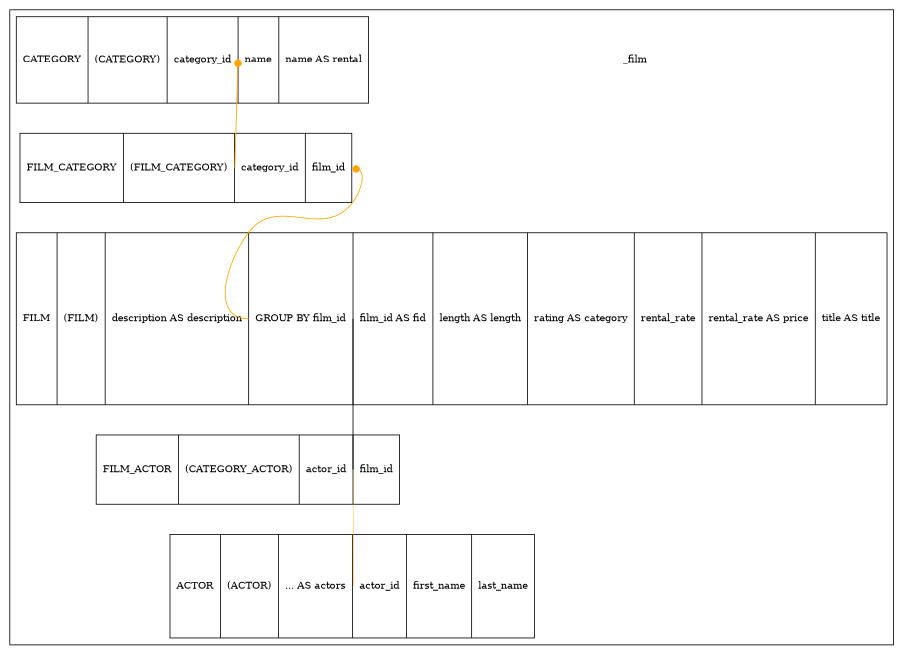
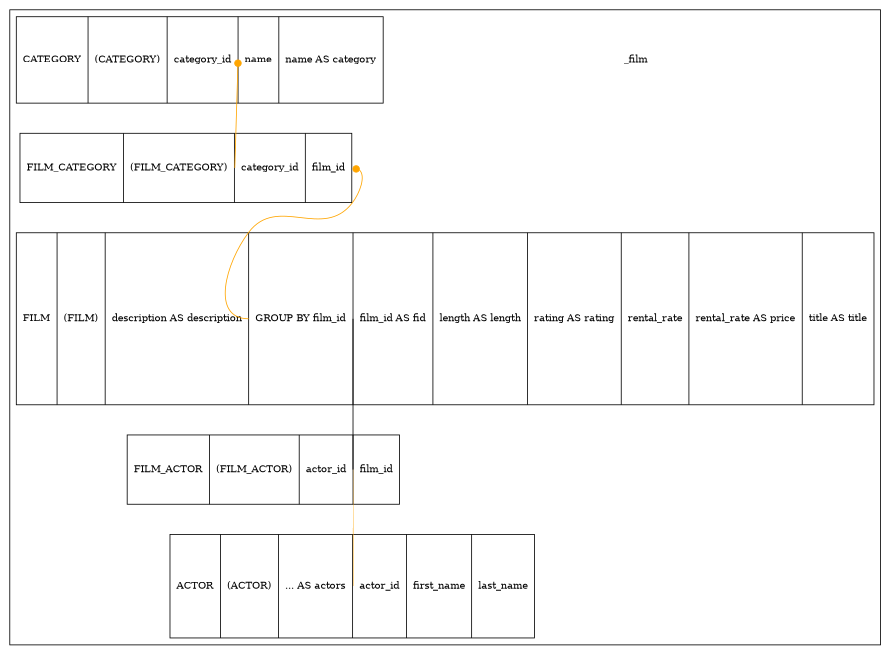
node "CATEGORY": text "name AS rental" -> "name AS category"
node "FILM": text "rating AS category" -> "rating AS rating"
node "FILM_ACTOR": text "(CATEGORY_ACTOR)" -> "(FILM_ACTOR)"
